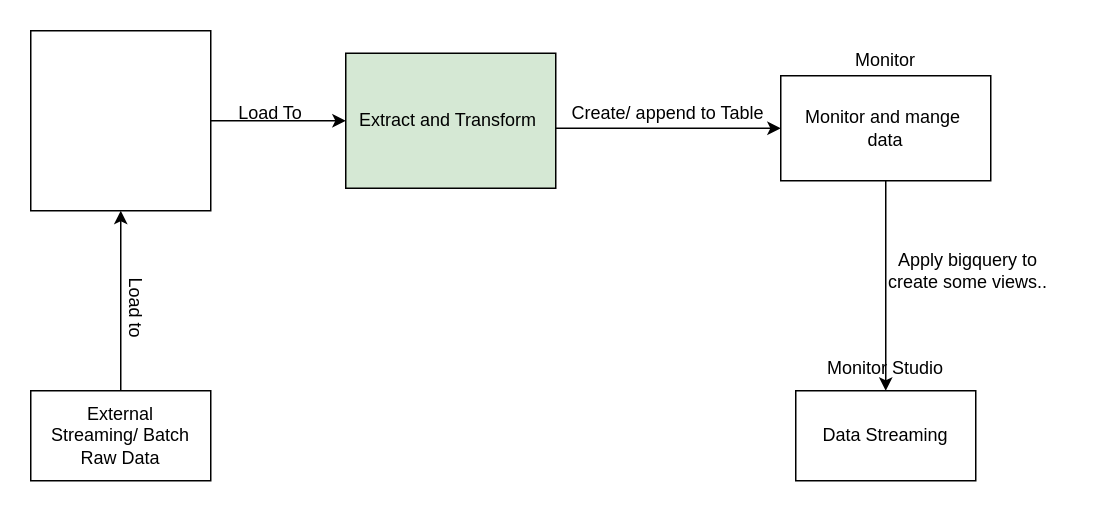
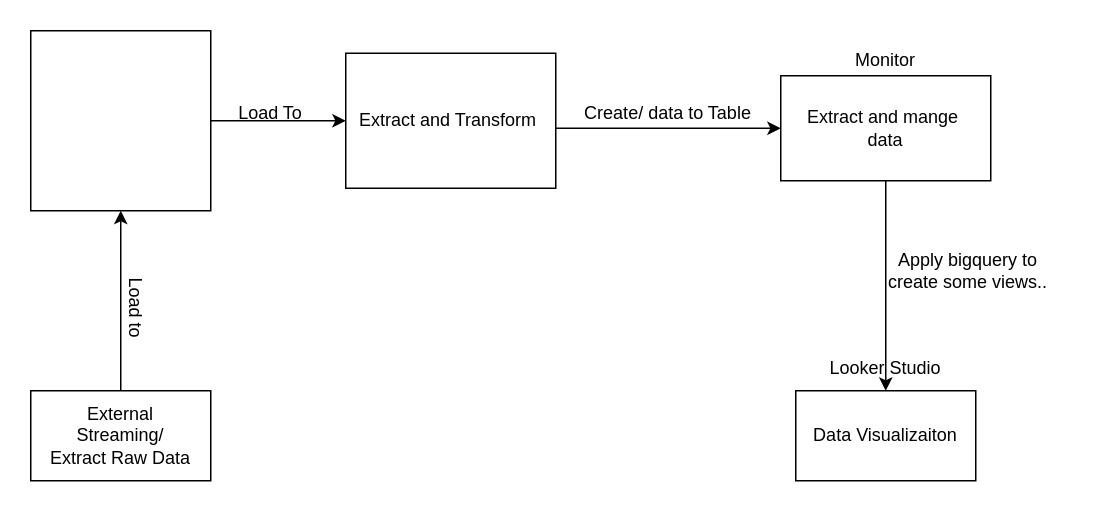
node "Create/ append to Table": label "Create/ append to Table" -> "Create/ data to Table"
node "Extract and Transform": fillcolor #d5e8d4 -> #ffffff
node "Monitor and mange data": label "Monitor and mange data" -> "Extract and mange data"
node "Monitor Studio": label "Monitor Studio" -> "Looker Studio"
node "External Streaming/ Batch Raw Data": label "External Streaming/ Batch Raw Data" -> "External Streaming/ Extract Raw Data"
node "Data Streaming": label "Data Streaming" -> "Data Visualizaiton"
